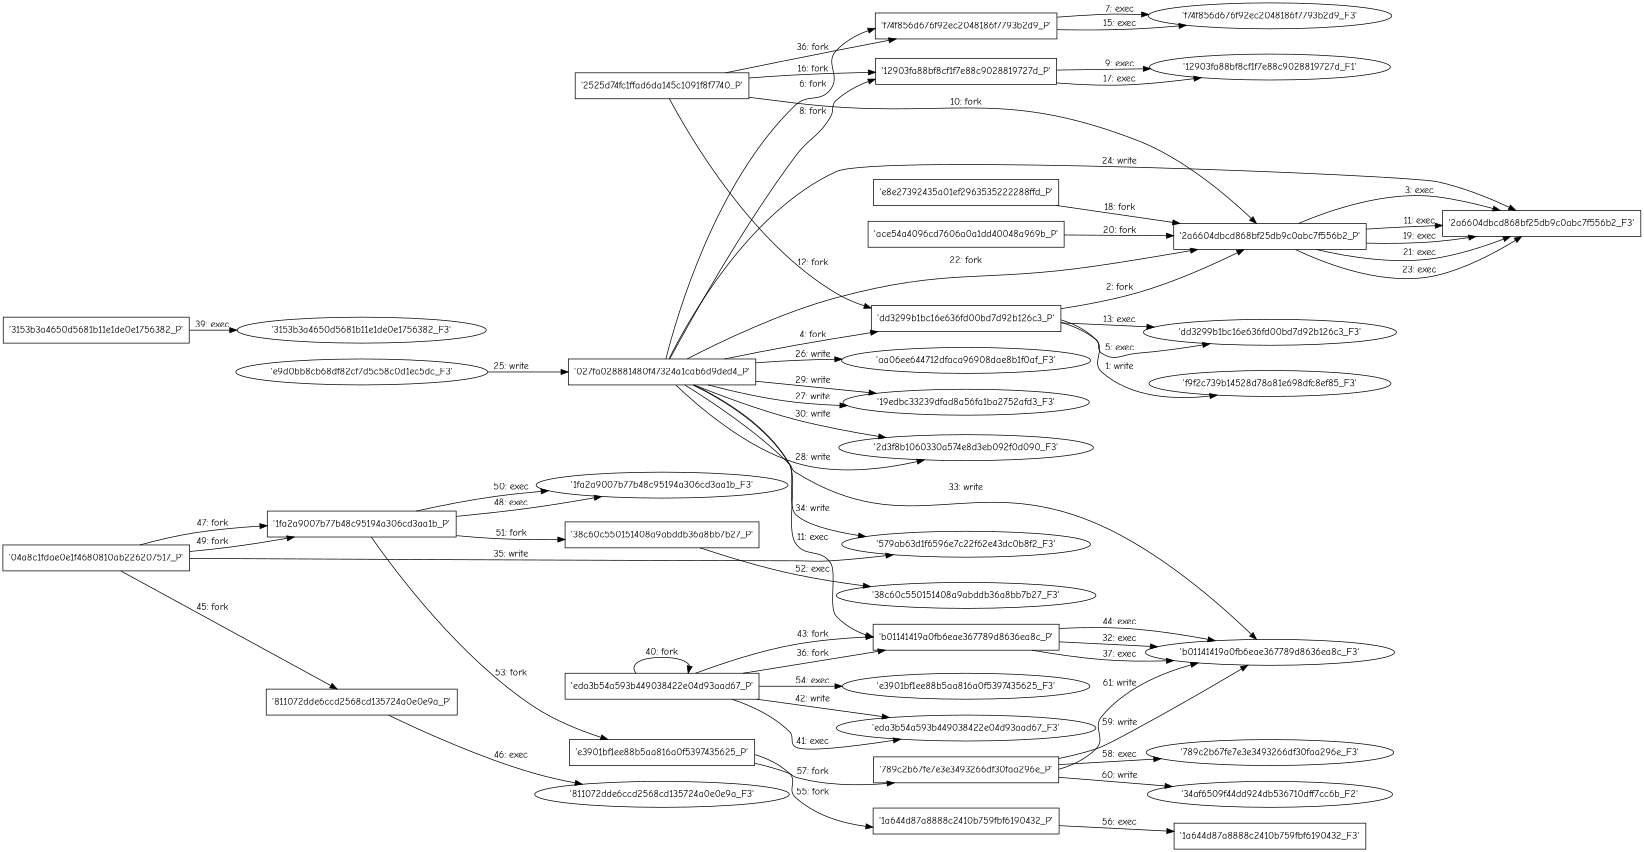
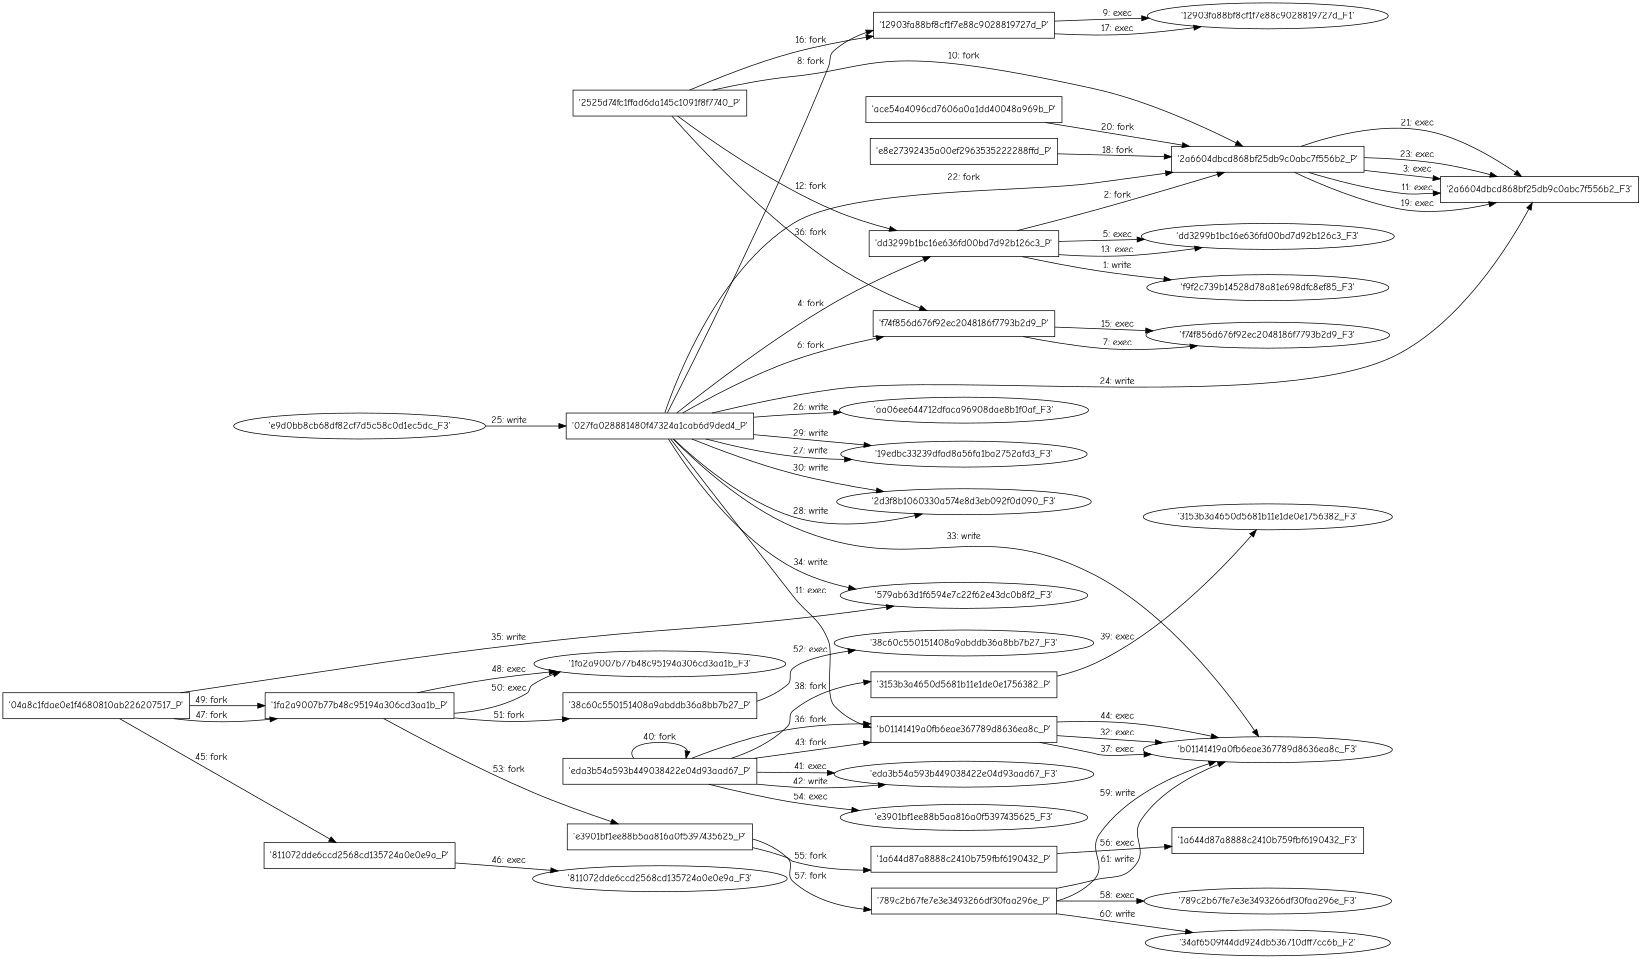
node "'e8e27392435a01ef2963535222288ffd_P'": label "'e8e27392435a01ef2963535222288ffd_P'" -> "'e8e27392435a00ef2963535222288ffd_P'"
node "'579ab63d1f6596e7c22f62e43dc0b8f2_F3'": label "'579ab63d1f6596e7c22f62e43dc0b8f2_F3'" -> "'579ab63d1f6594e7c22f62e43dc0b8f2_F3'"
edge "'eda3b54a593b449038422e04d93aad67_P'" -> "'3153b3a4650d5681b11e1de0e1756382_P'": added, label "38: fork"
